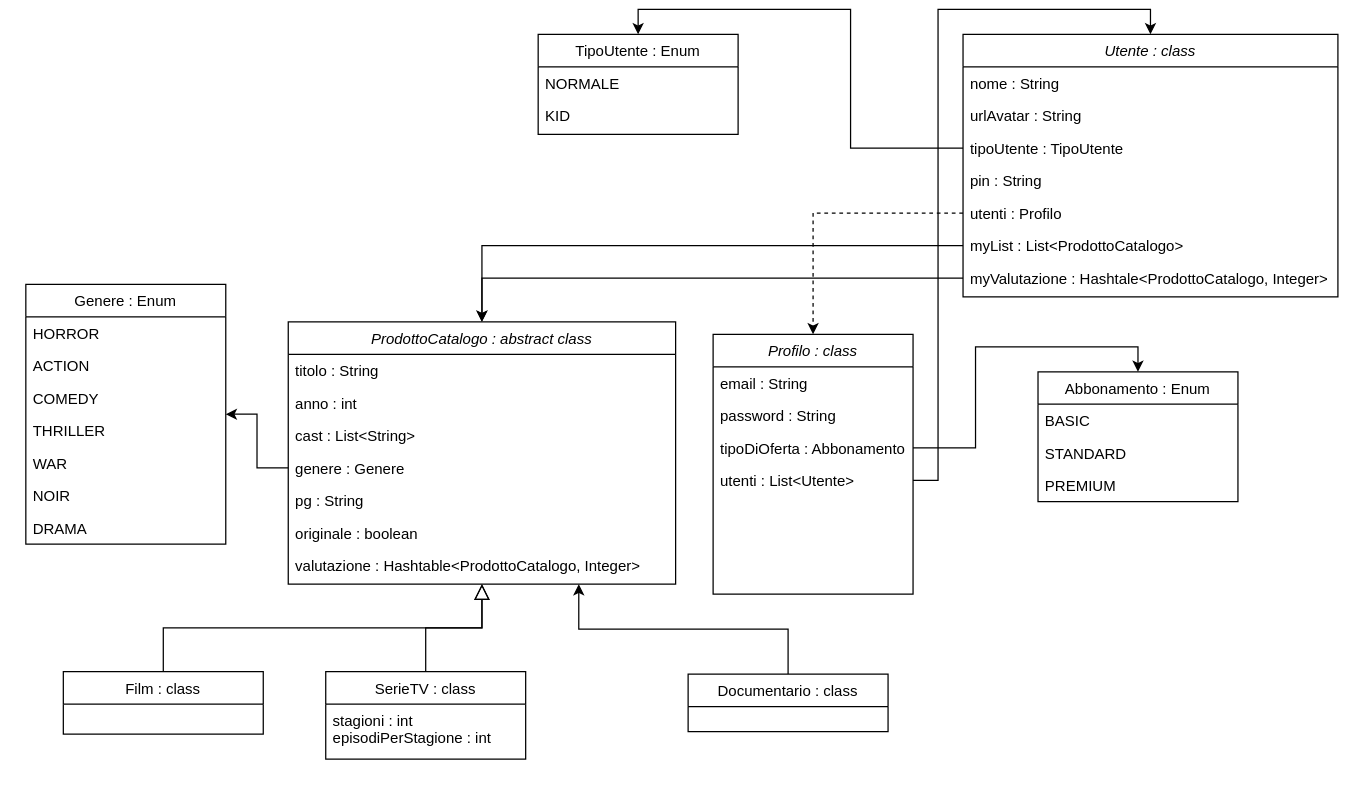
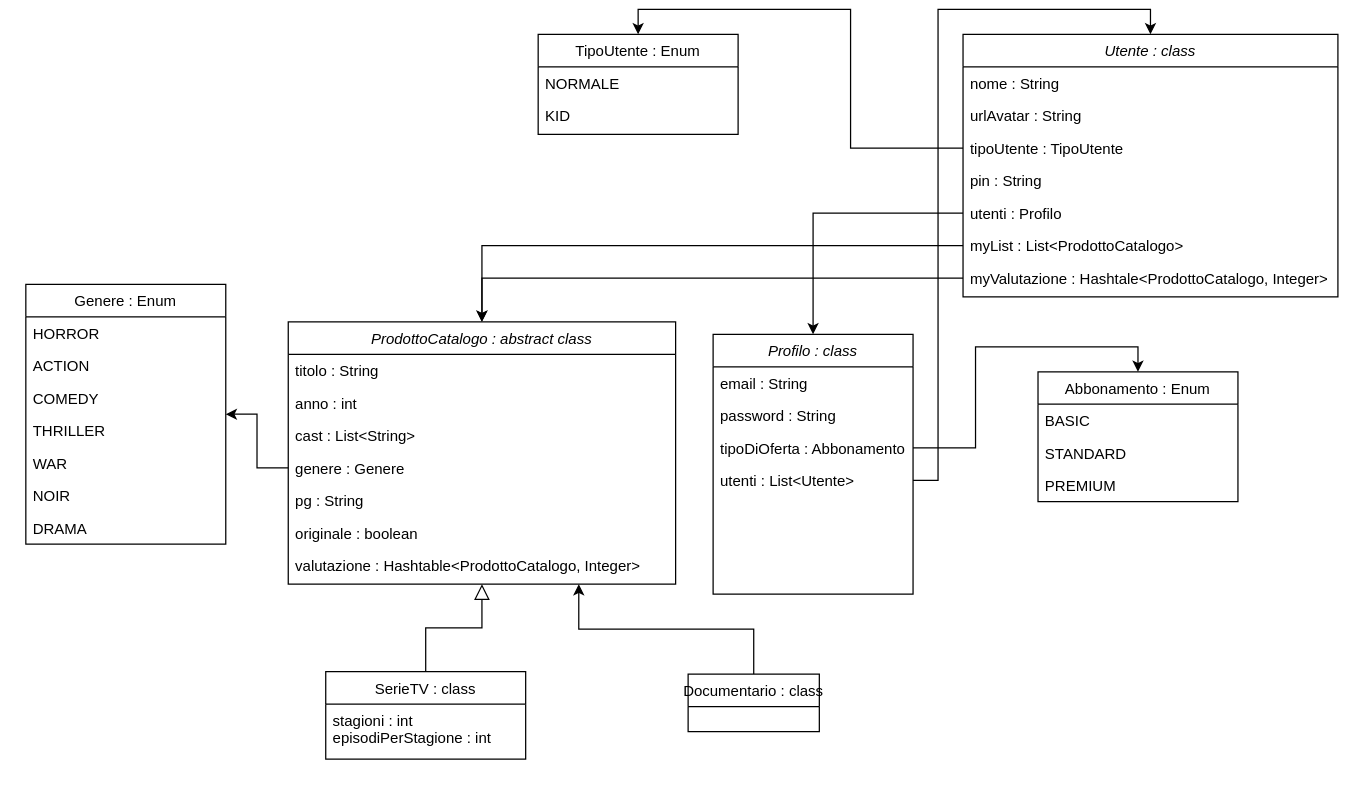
edge "utenti : Profilo" -> "Profilo : class": style dashed -> solid
edge "Film : class" -> "ProdottoCatalogo : abstract class": removed
node "Film : class": removed
node "Documentario : class": size 200x58 -> 131x58
